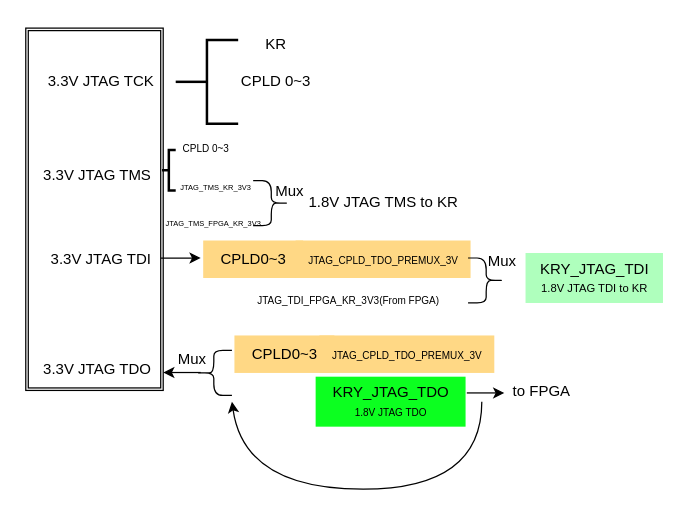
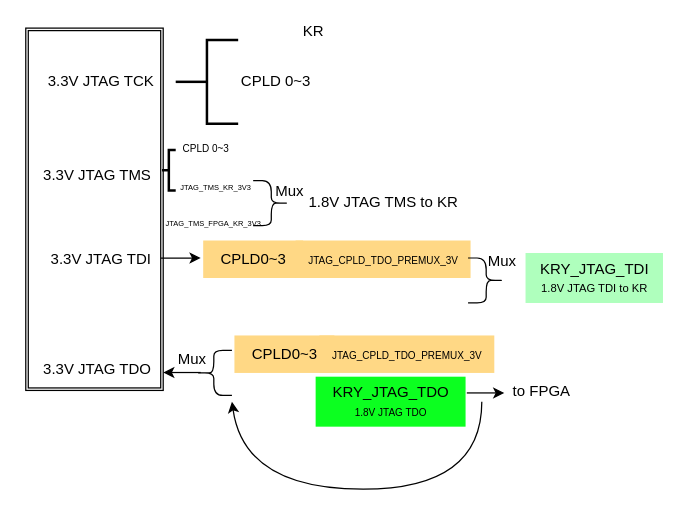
node "KR": moved (276, 44) -> (313, 32)
node "JTAG_TDI_FPGA_KR_3V3(From FPGA)": removed
